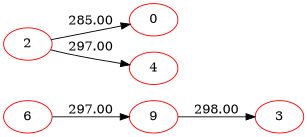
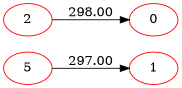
edge "2" -> "0": label "285.00" -> "298.00"
node "4": removed
node "6": label "6" -> "5"
node "9": label "9" -> "1"
node "3": removed
